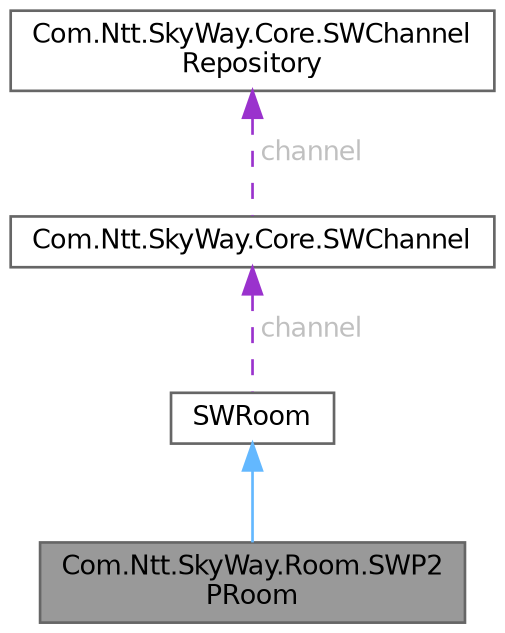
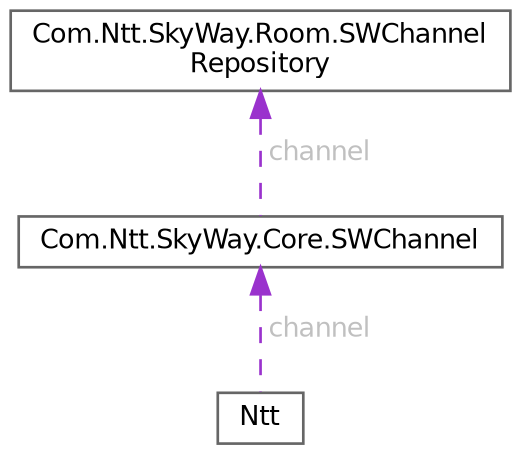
node "Com.Ntt.SkyWay.Core.SWChannel Repository": label "Com.Ntt.SkyWay.Core.SWChannel Repository" -> "Com.Ntt.SkyWay.Room.SWChannel Repository"
node "SWRoom": label "SWRoom" -> "Ntt"
node "Com.Ntt.SkyWay.Room.SWP2 PRoom": removed
